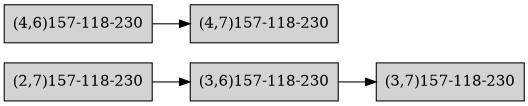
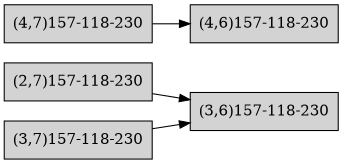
edge "(4,6)157-118-230" -> "(4,7)157-118-230": reversed
edge "(3,6)157-118-230" -> "(3,7)157-118-230": reversed
